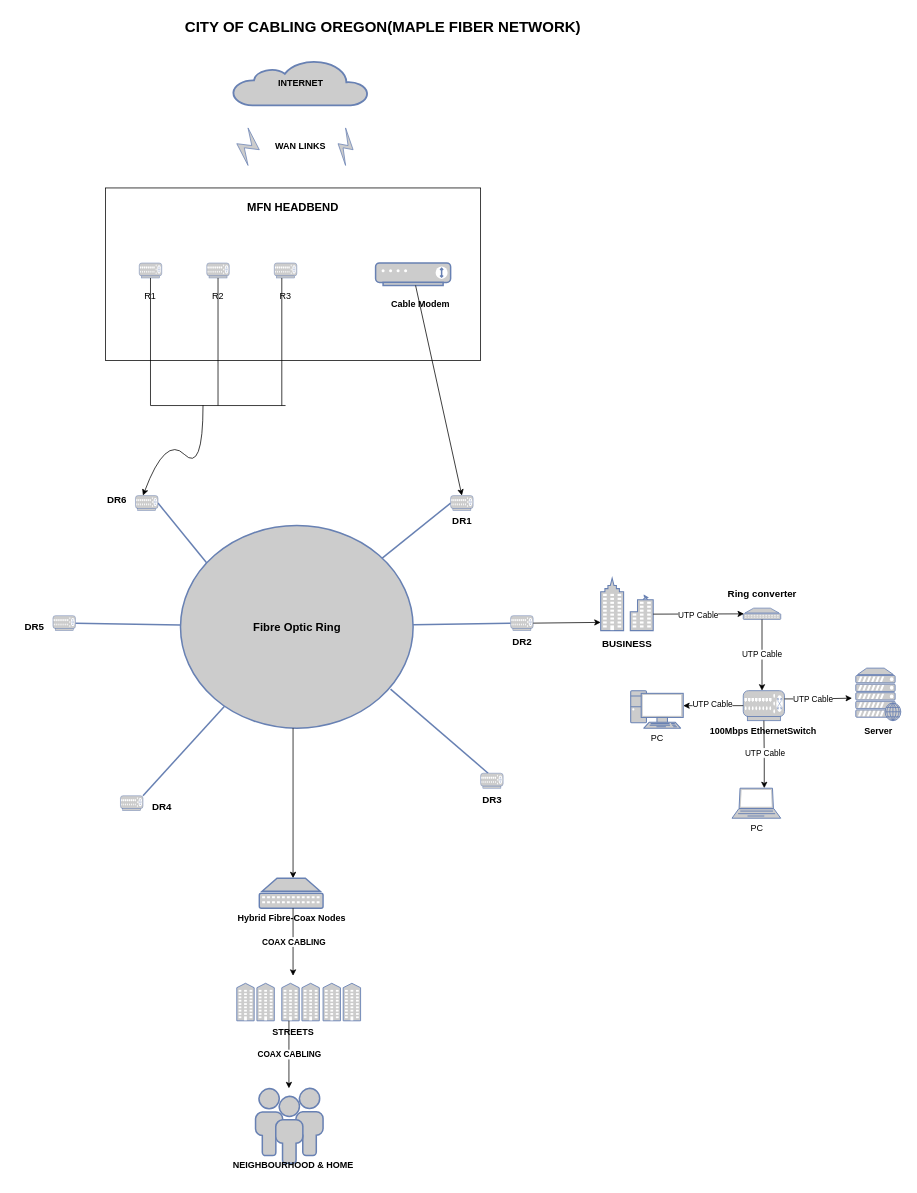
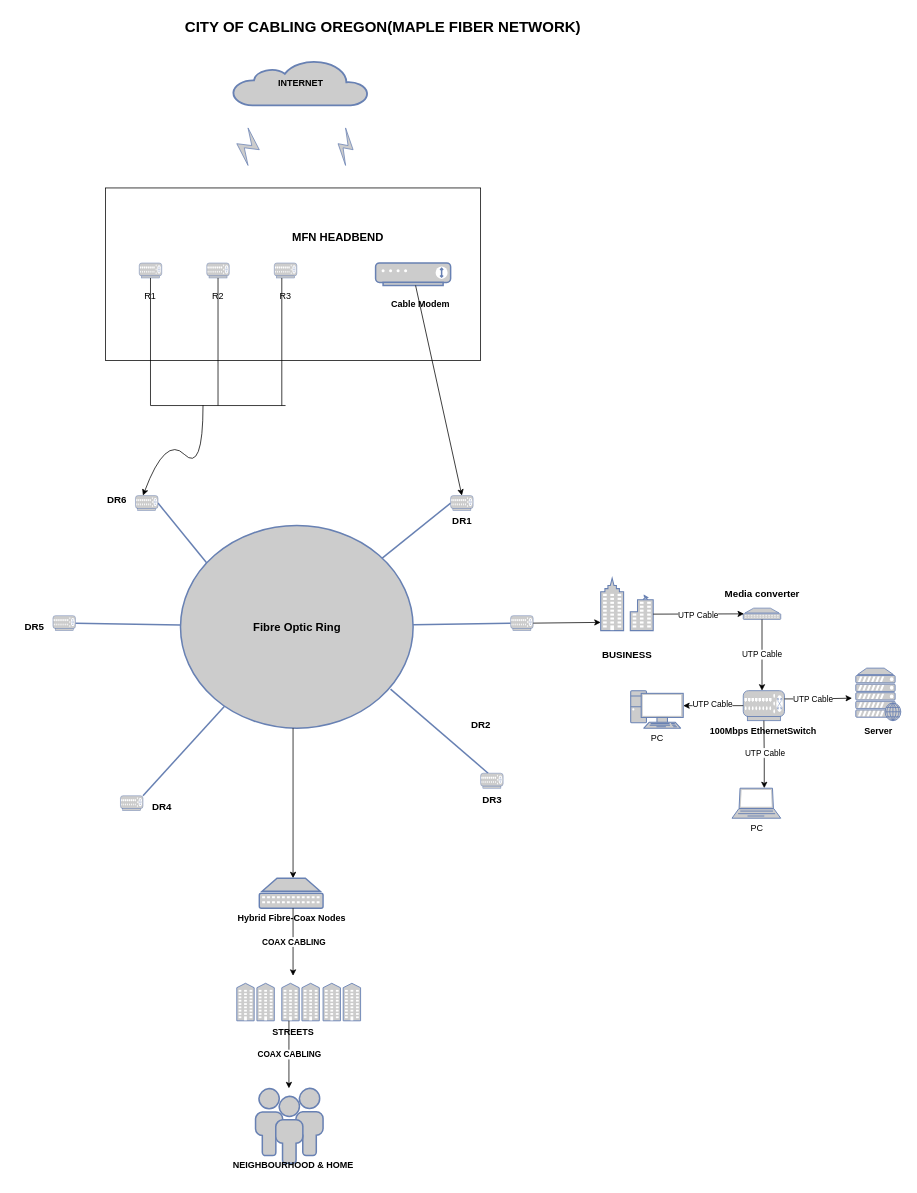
node "WAN LINKS": removed
node "MFN HEADBEND": moved (293, 207) -> (338, 237)
node "Ring converter": label "Ring converter" -> "Media converter"
node "DR2": moved (522, 642) -> (480, 724)
node "BUSINESS": moved (627, 649) -> (627, 660)
